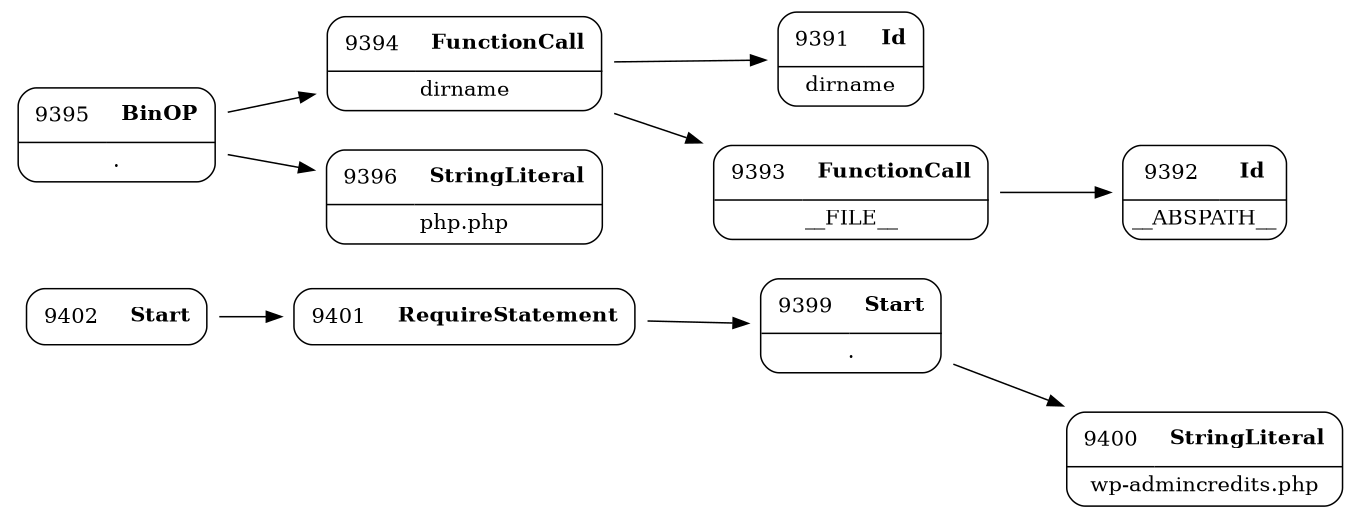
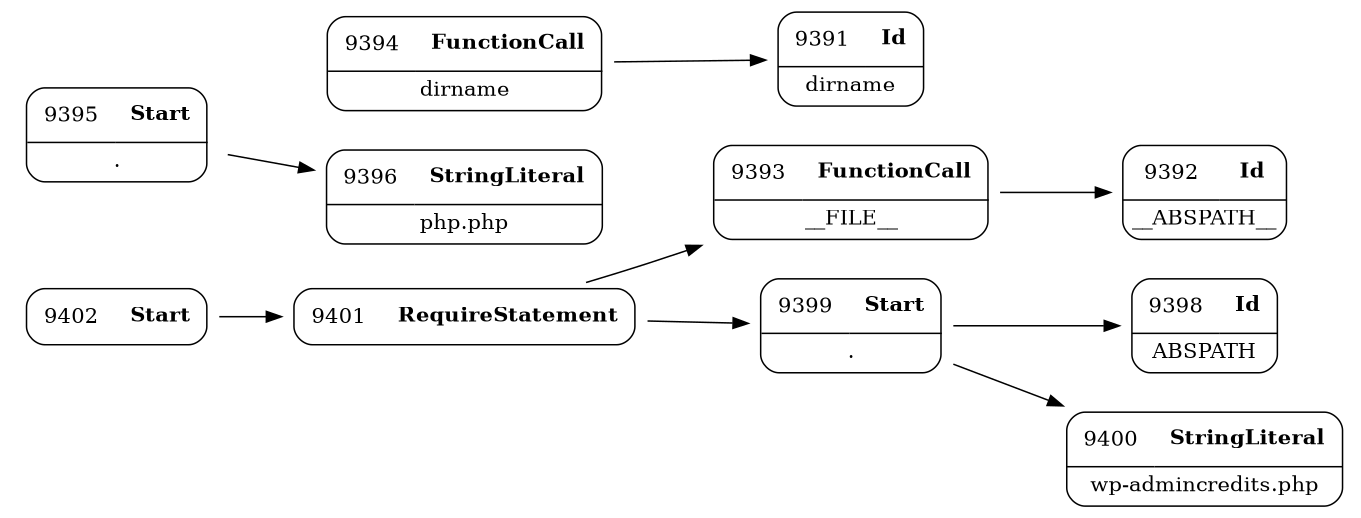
edge "9395" -> "9394": removed
node "9395": text "BinOP" -> "Start"
edge "9394" -> "9393": now "9401" -> "9393"
node "9398": added
